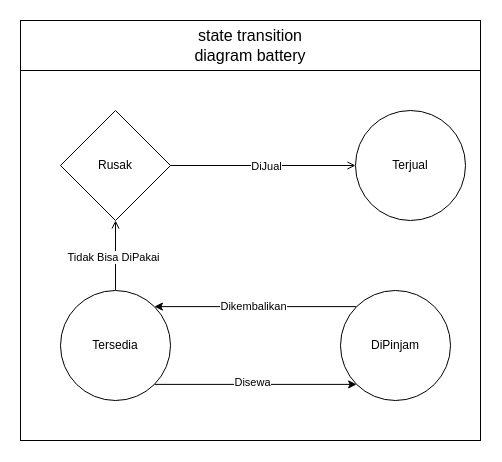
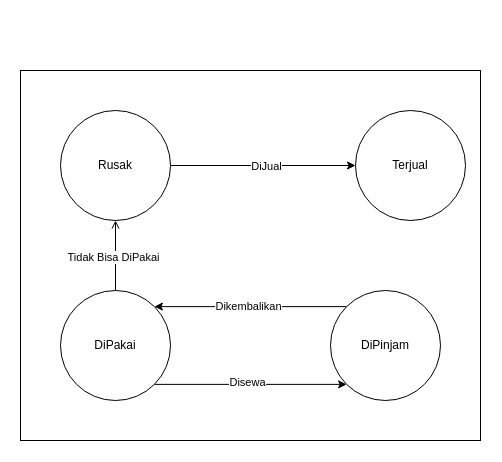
node "state transition diagram battery": removed
node "Rusak": shape diamond -> ellipse
edge "Rusak" -> "Terjual": arrowhead open -> classic
node "Tersedia": label "Tersedia" -> "DiPakai"
node "DiPinjam": moved (396, 346) -> (386, 346)
